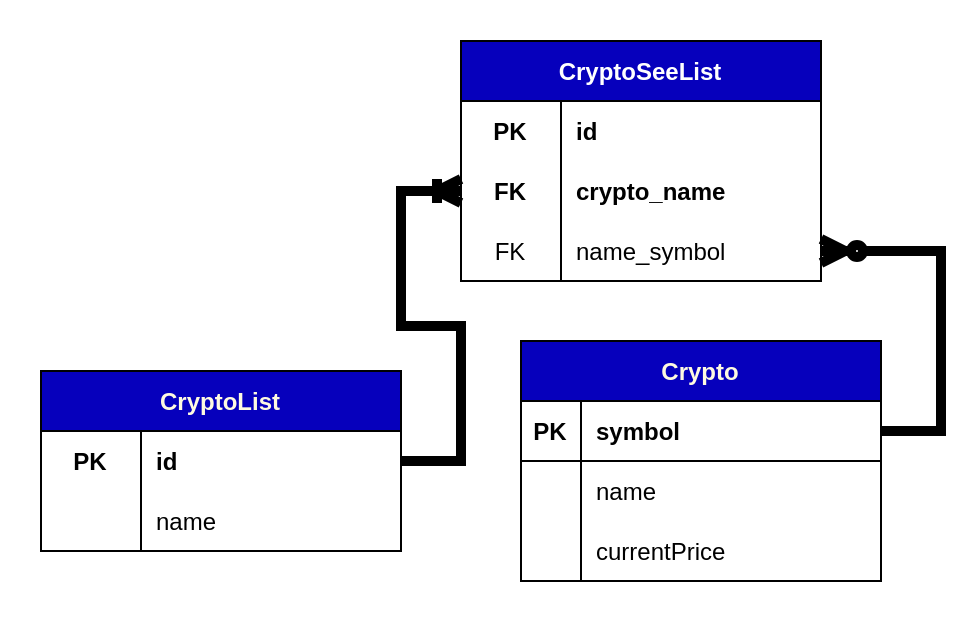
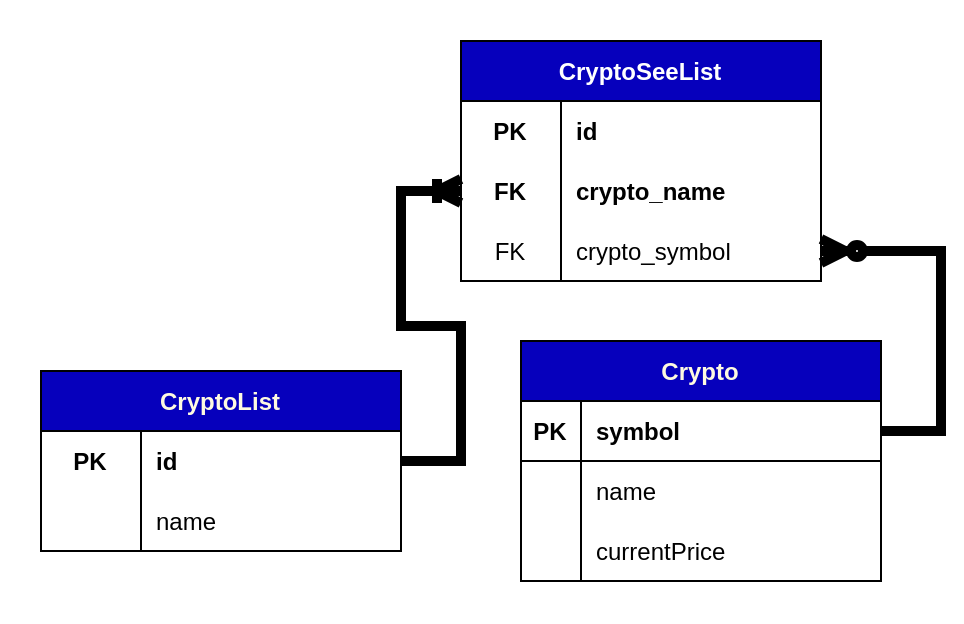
node "name_symbol": label "name_symbol" -> "crypto_symbol"
